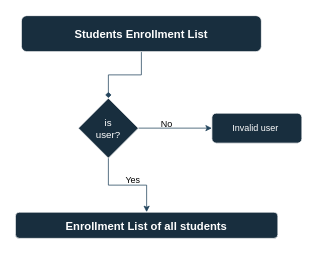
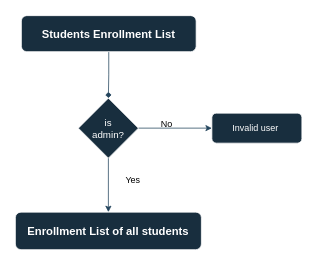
node "Students Enrollment List": size 240x36 -> 175x36
node "is user?": label "is user?" -> "is admin?"
node "Enrollment List of all students": size 263x26 -> 186x38
